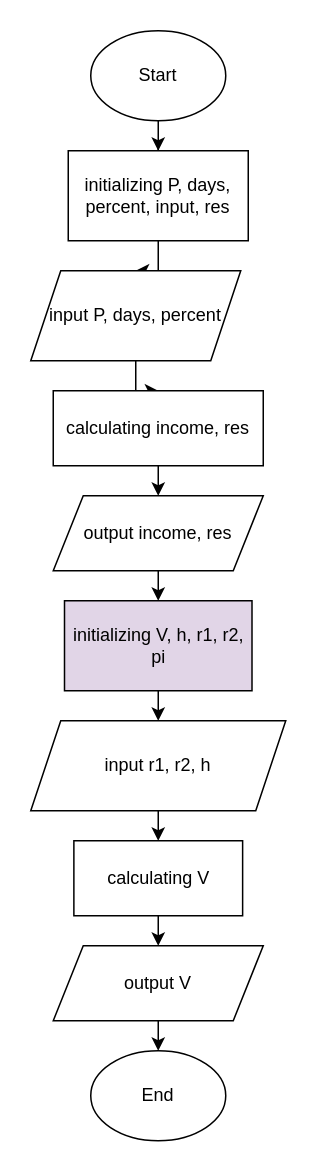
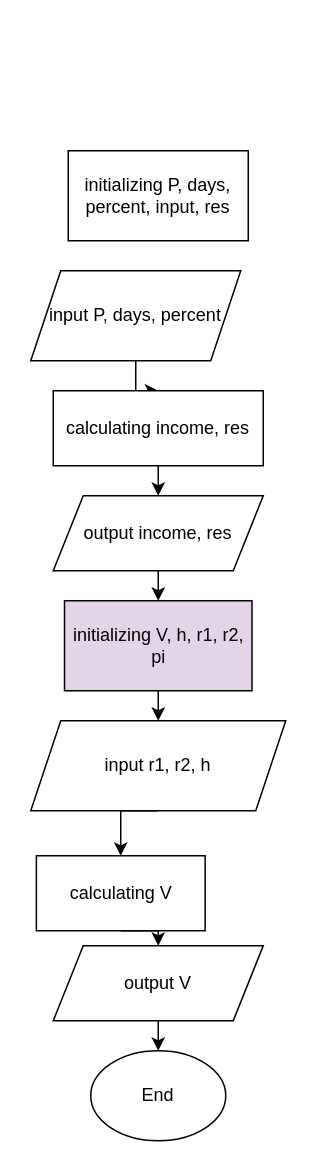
node "Start": removed
edge "Start" -> "initializing P, days, percent, input, res": removed
edge "initializing P, days, percent, input, res" -> "input P, days, percent": removed
node "calculating V": moved (158, 878) -> (121, 893)
